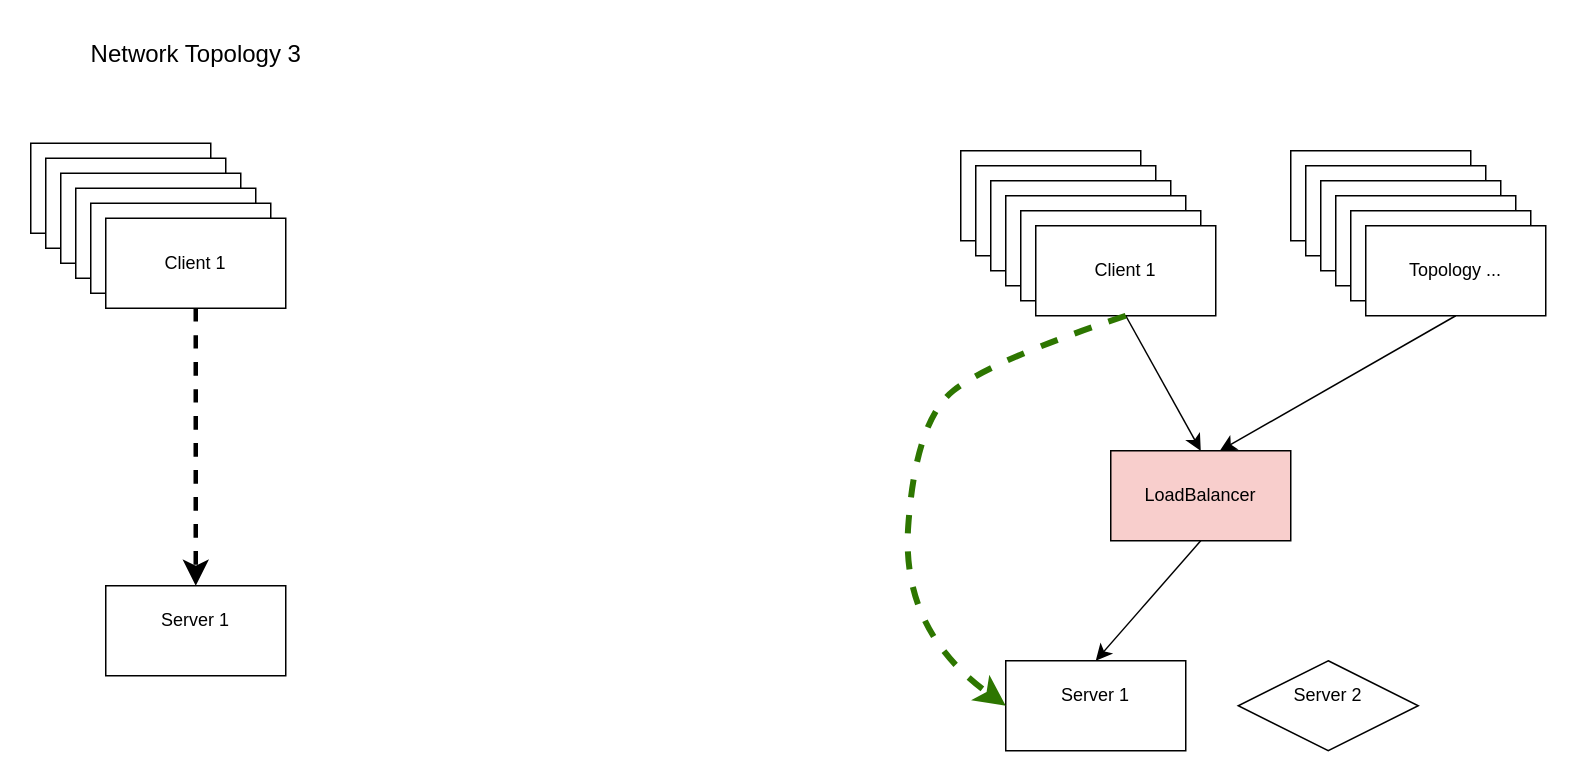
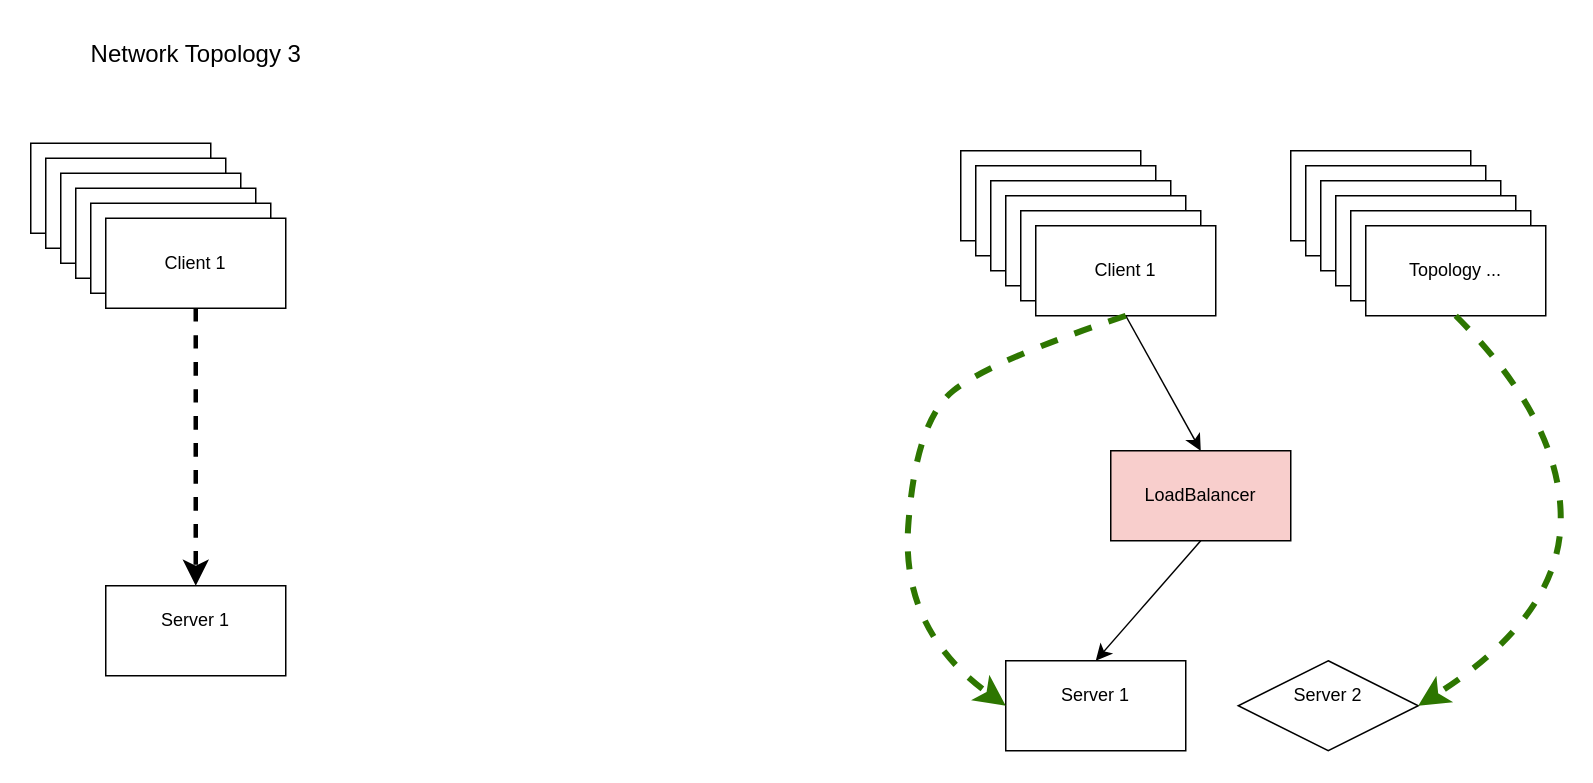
edge "Topology ..." -> "LoadBalancer": removed
edge "Topology ..." -> "Server 2": added
